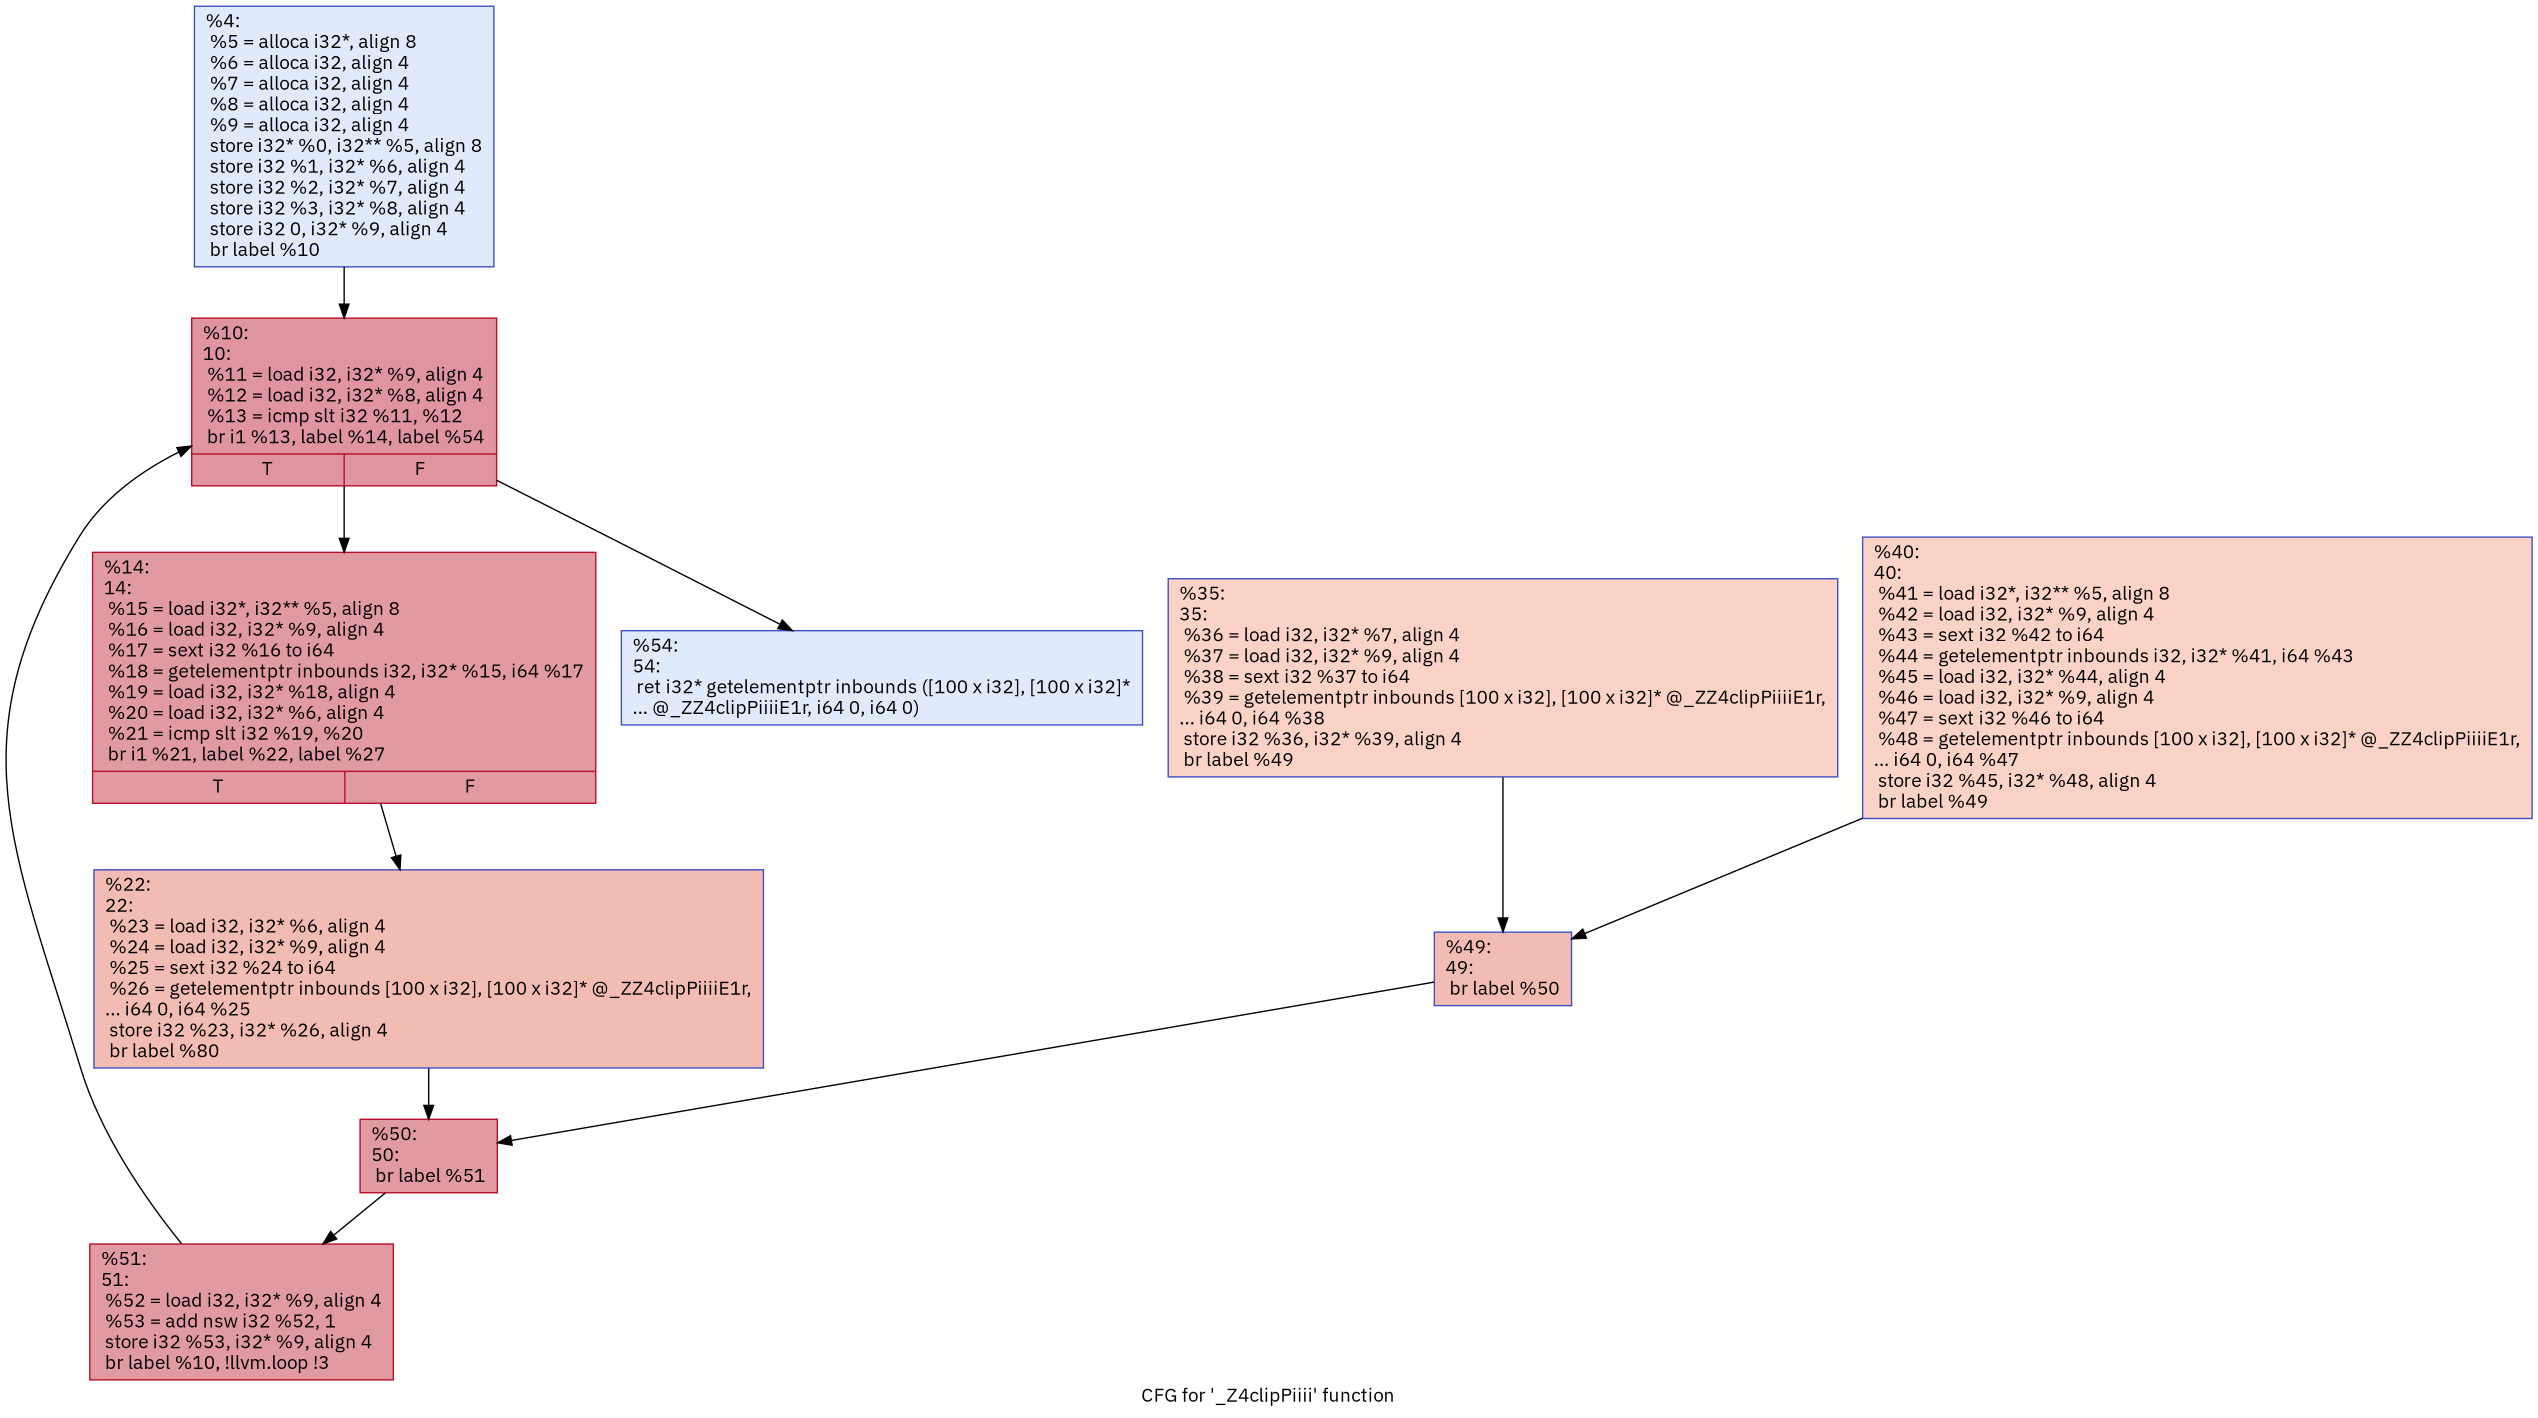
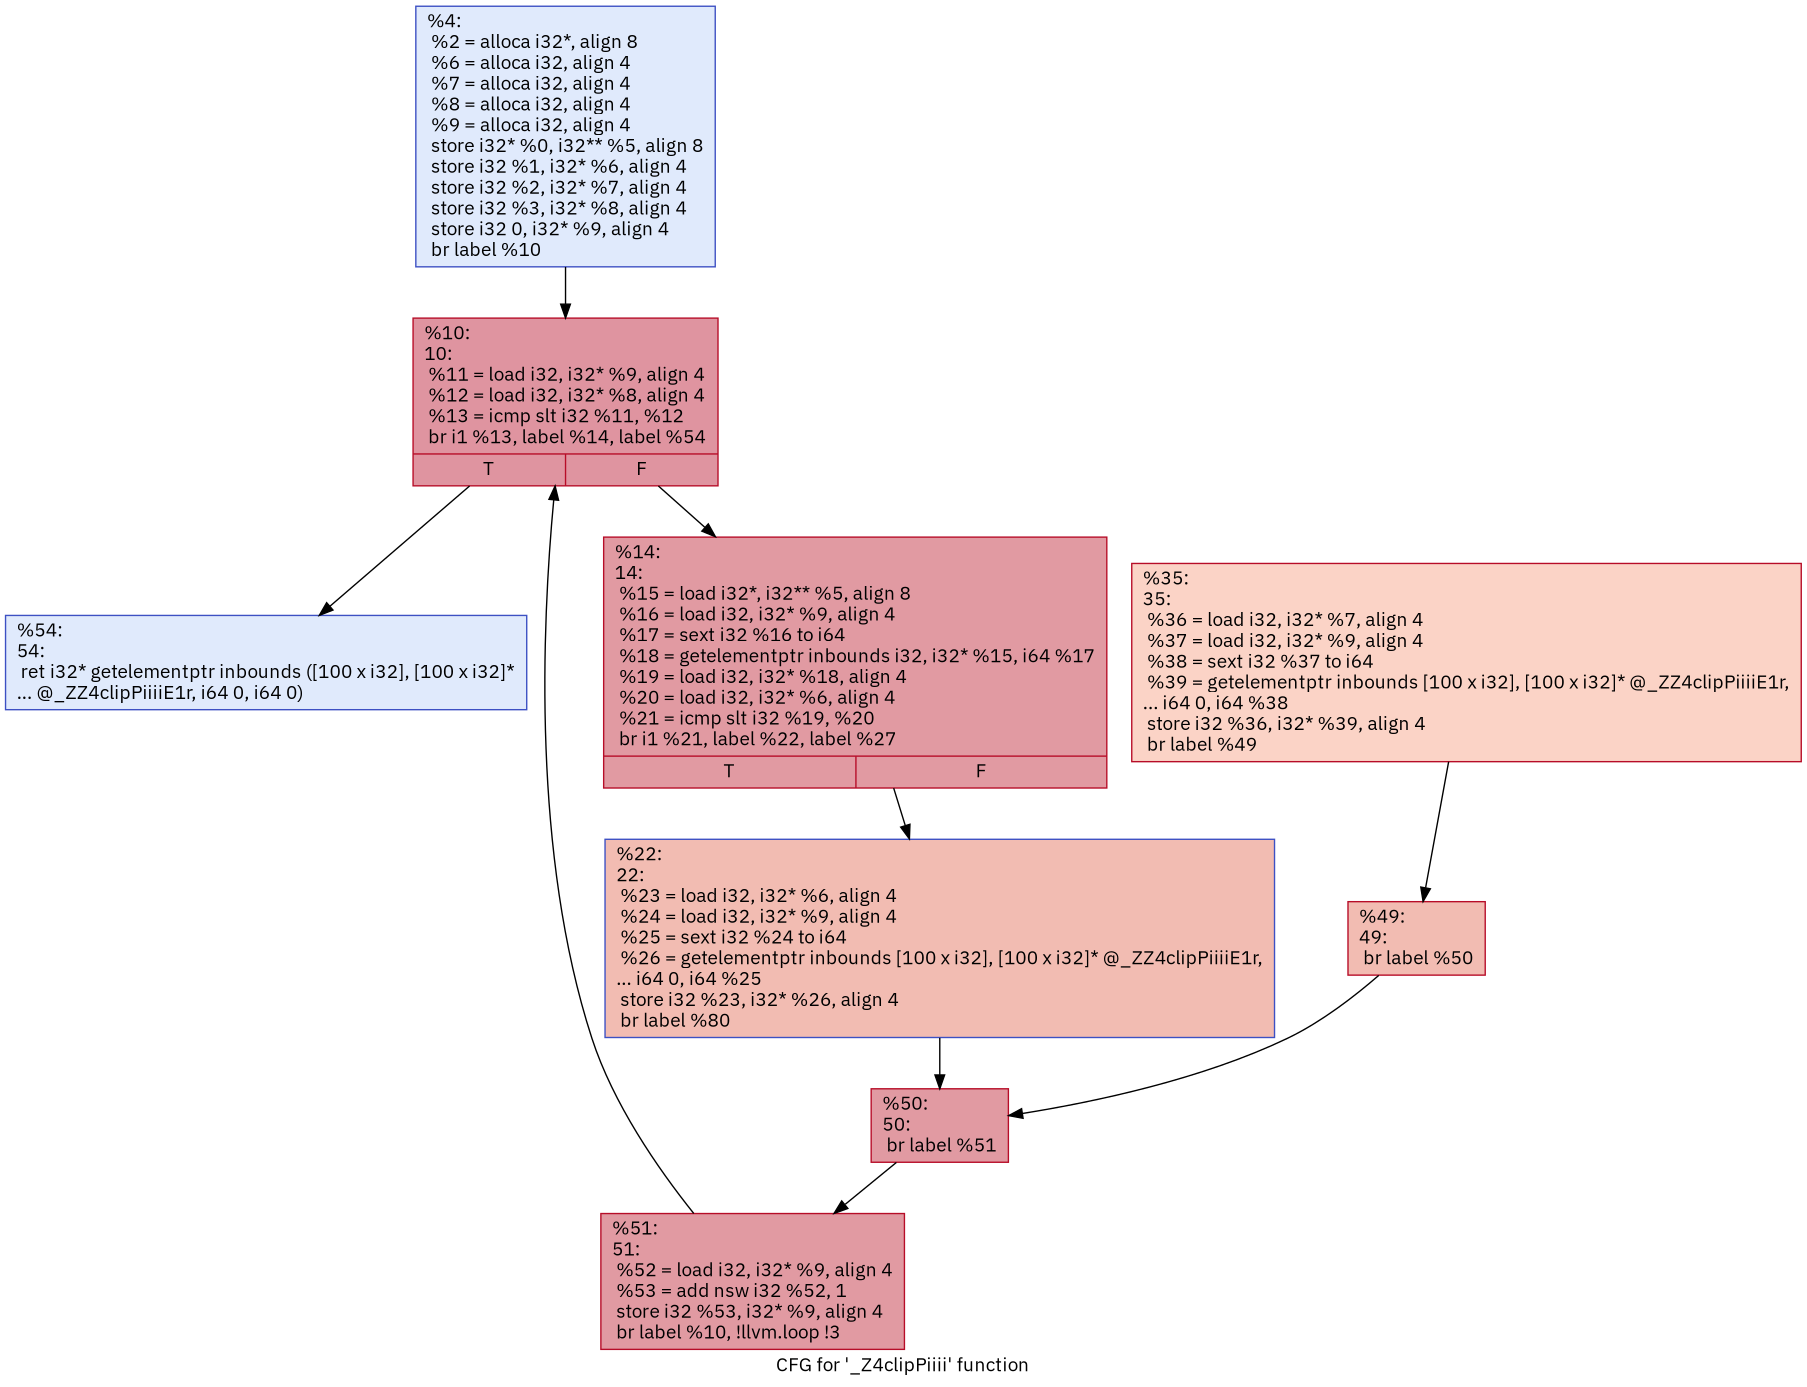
node "%4:": text "%5 = alloca i32*, align 8" -> "%2 = alloca i32*, align 8"
node "%35:": color #3d50c3ff -> #b70d28ff
node "%40:": removed
node "%49:": color #3d50c3ff -> #b70d28ff
